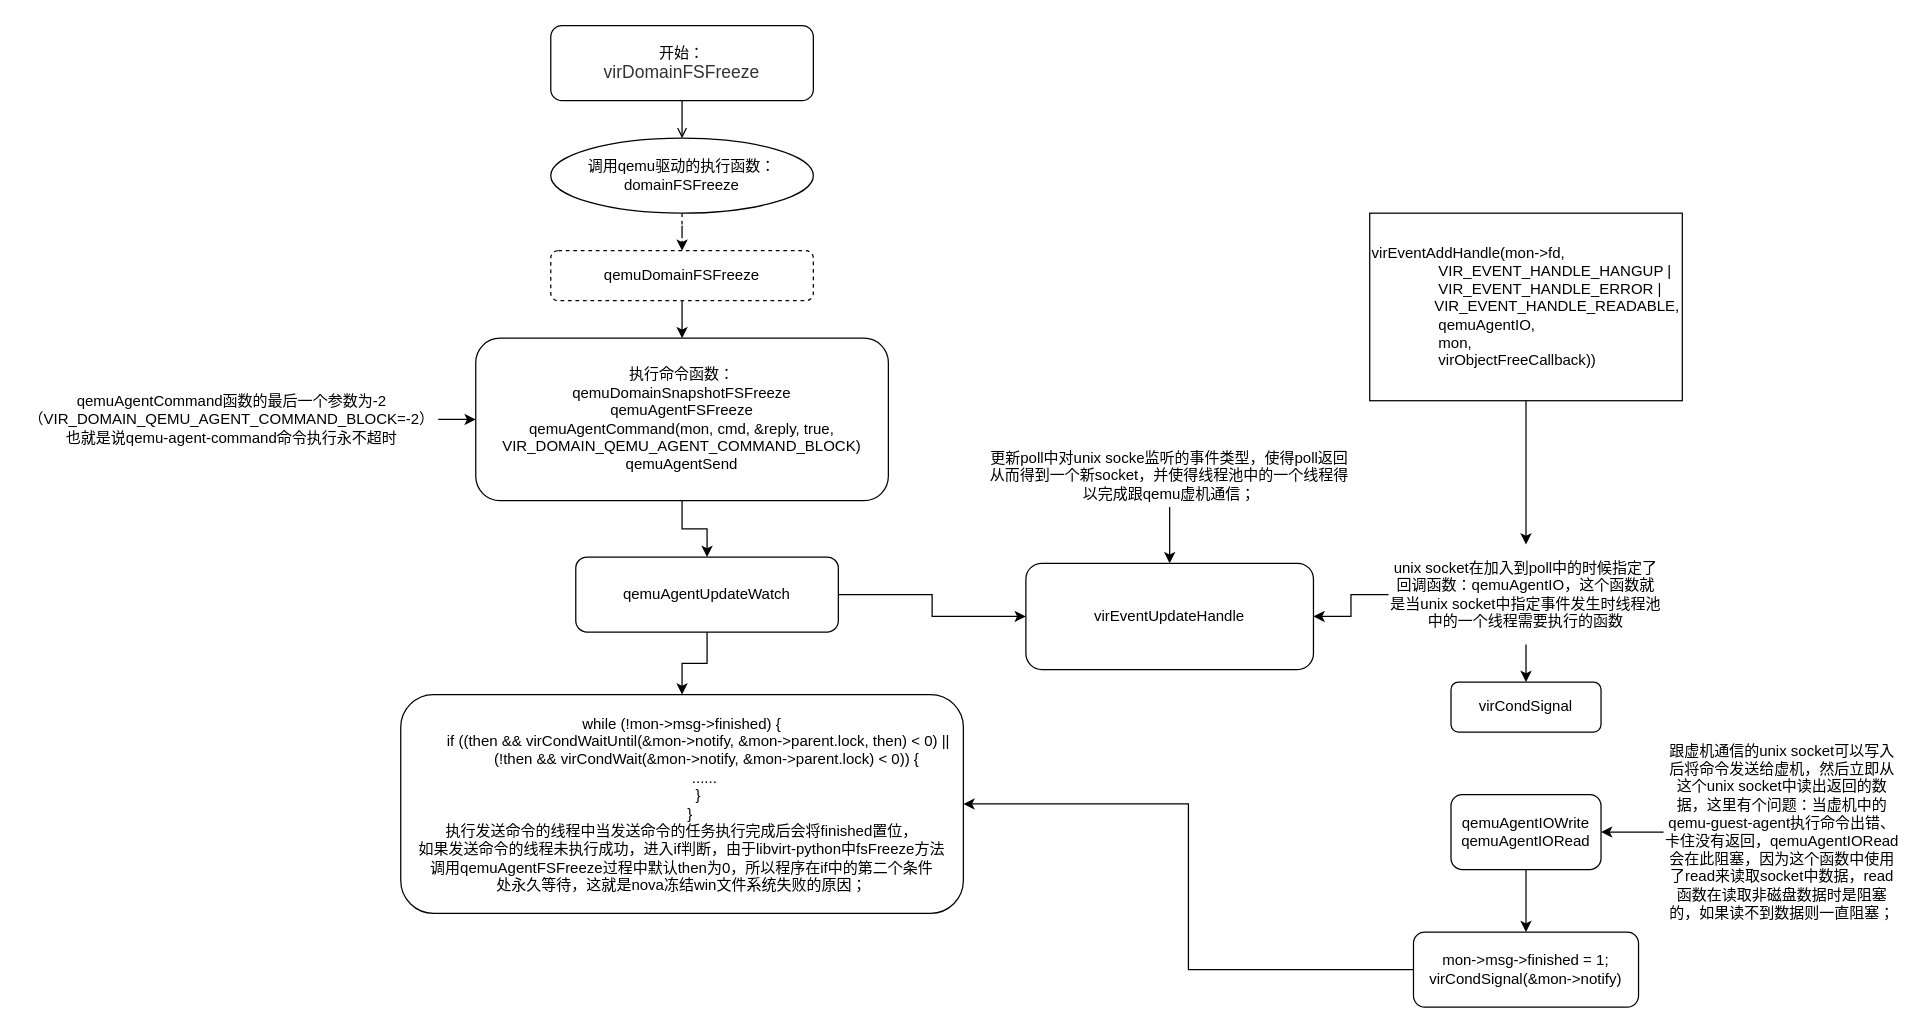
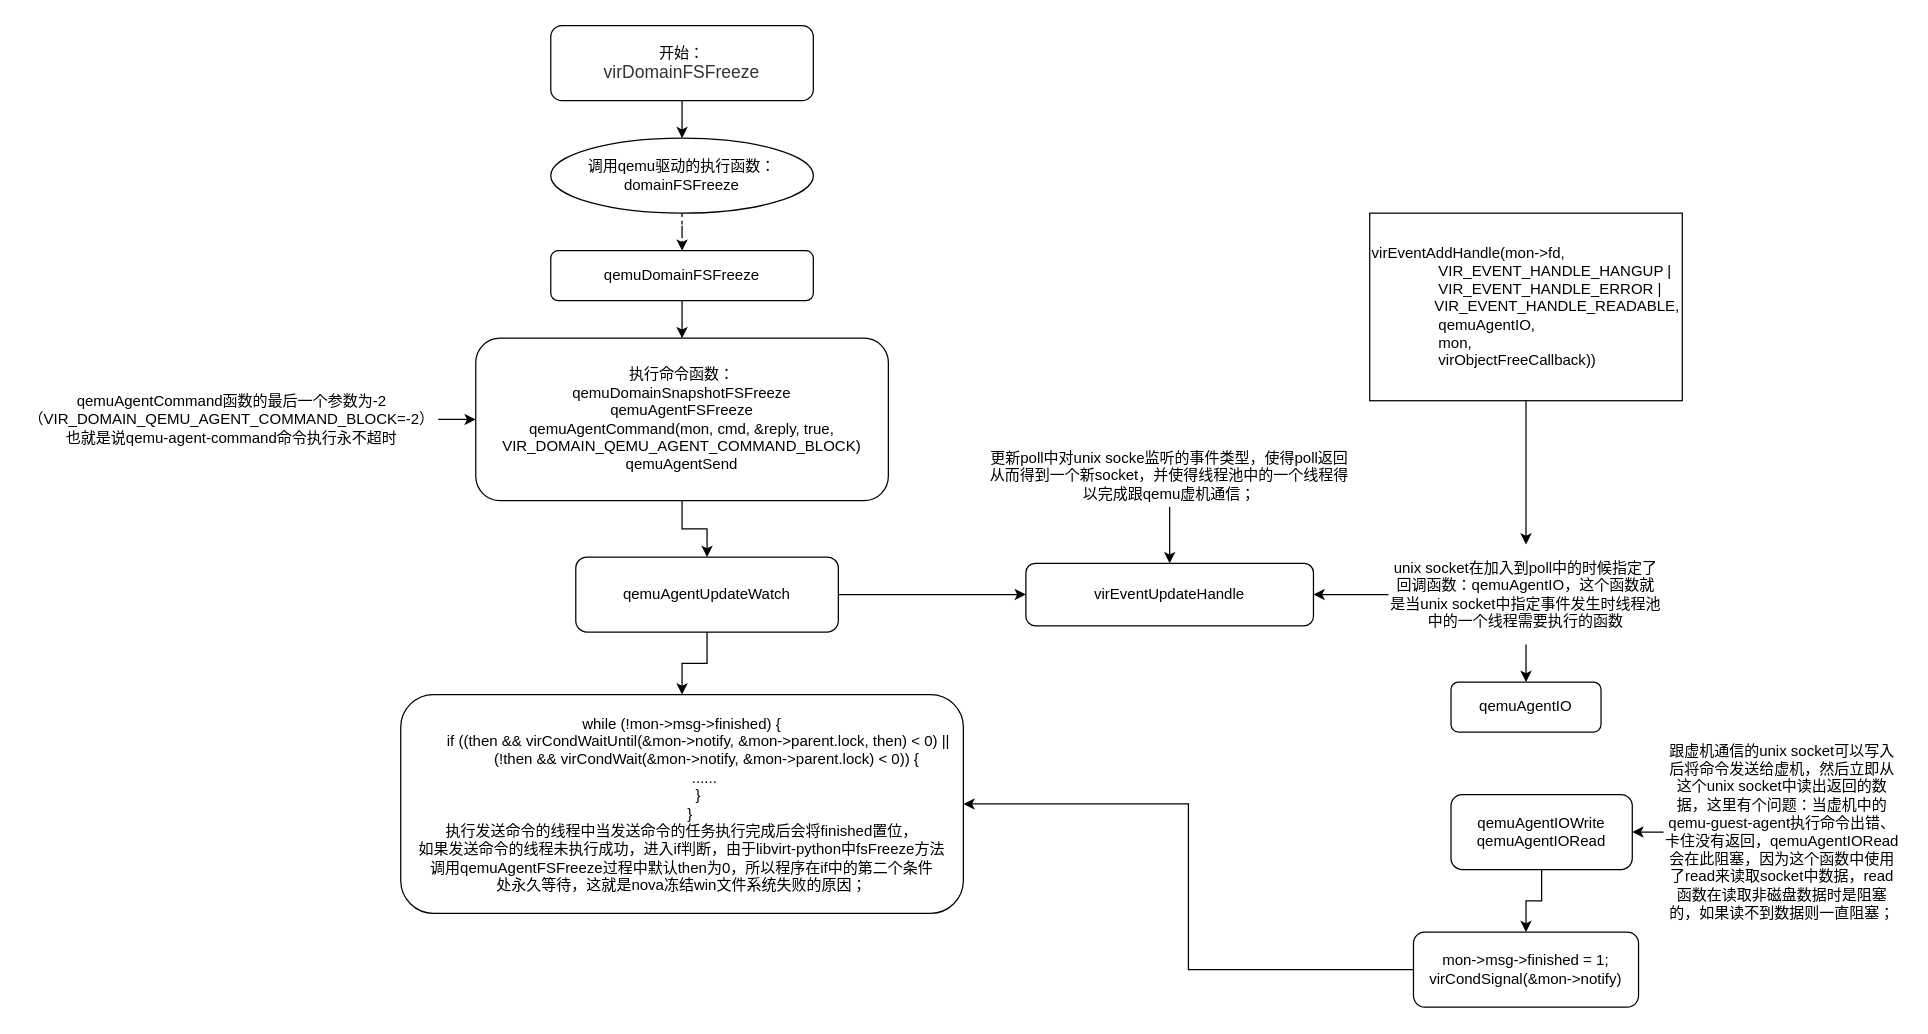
edge "开始： virDomainFSFreeze" -> "调用qemu驱动的执行函数： domainFSFreeze": arrowhead open -> classic
node "qemuDomainFSFreeze": style dashed -> solid
node "virEventUpdateHandle": size 288x106 -> 288x63
node "virCondSignal": label "virCondSignal" -> "qemuAgentIO"
node "qemuAgentIOWrite qemuAgentIORead": size 150x75 -> 181x75
